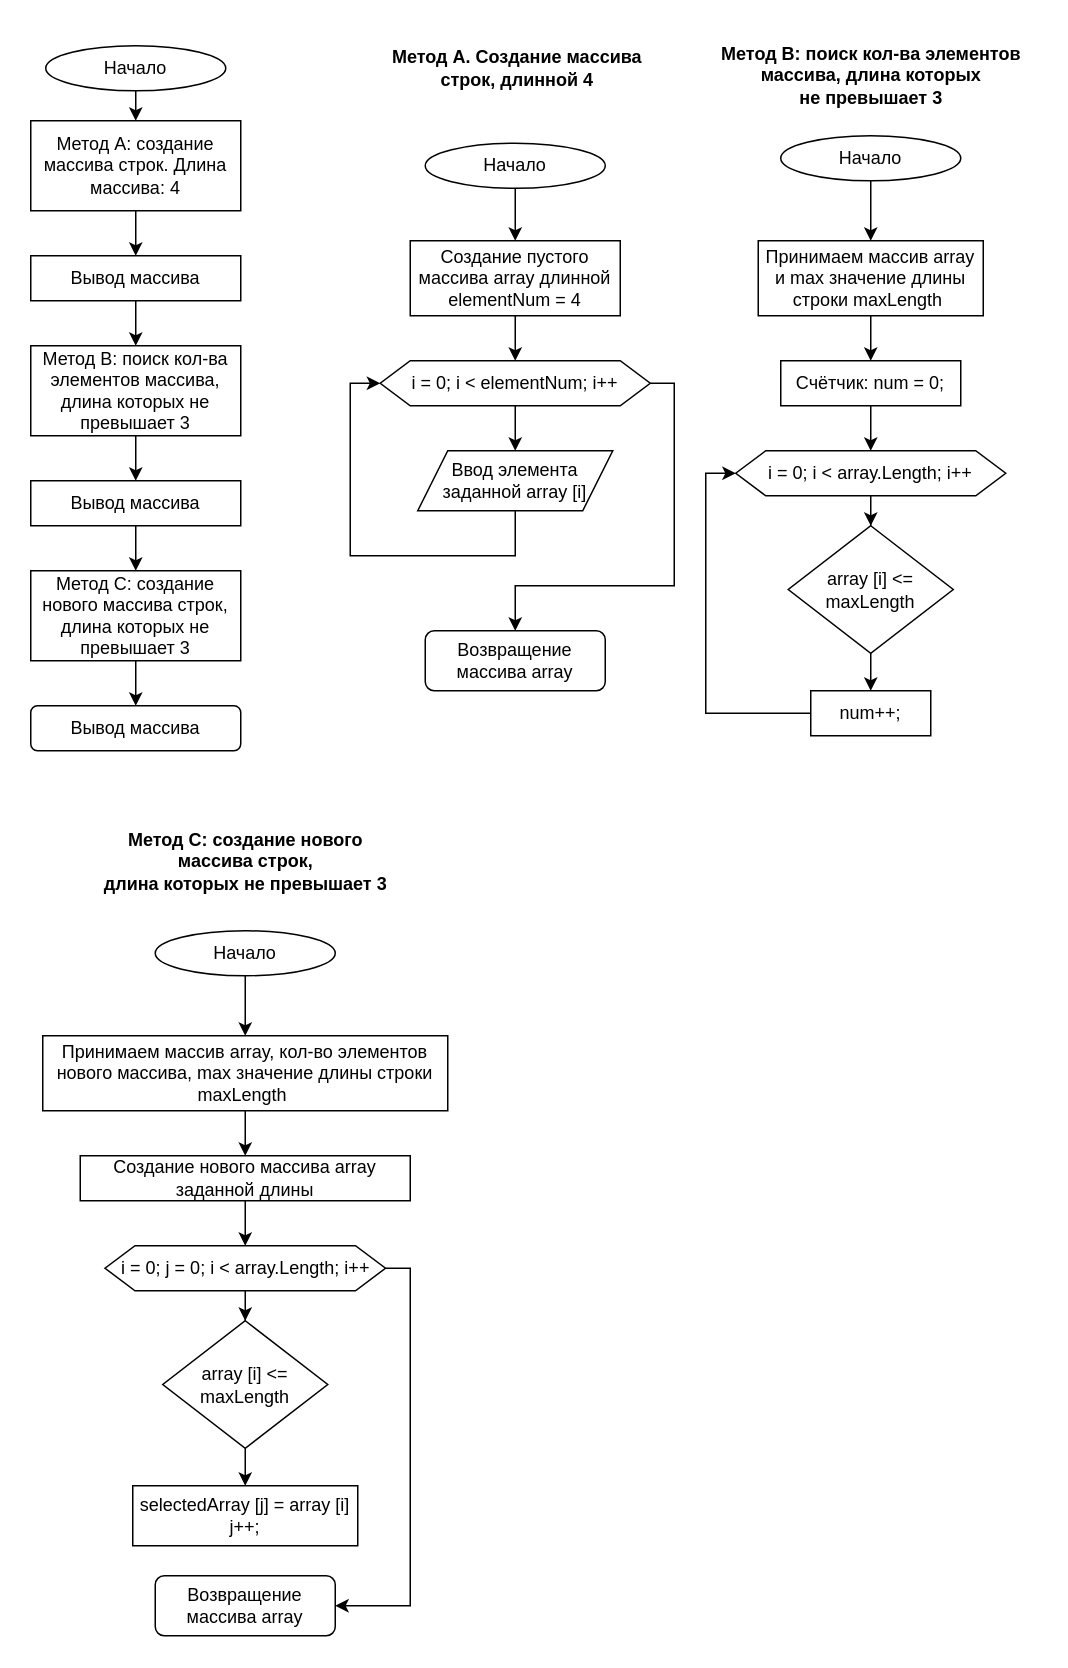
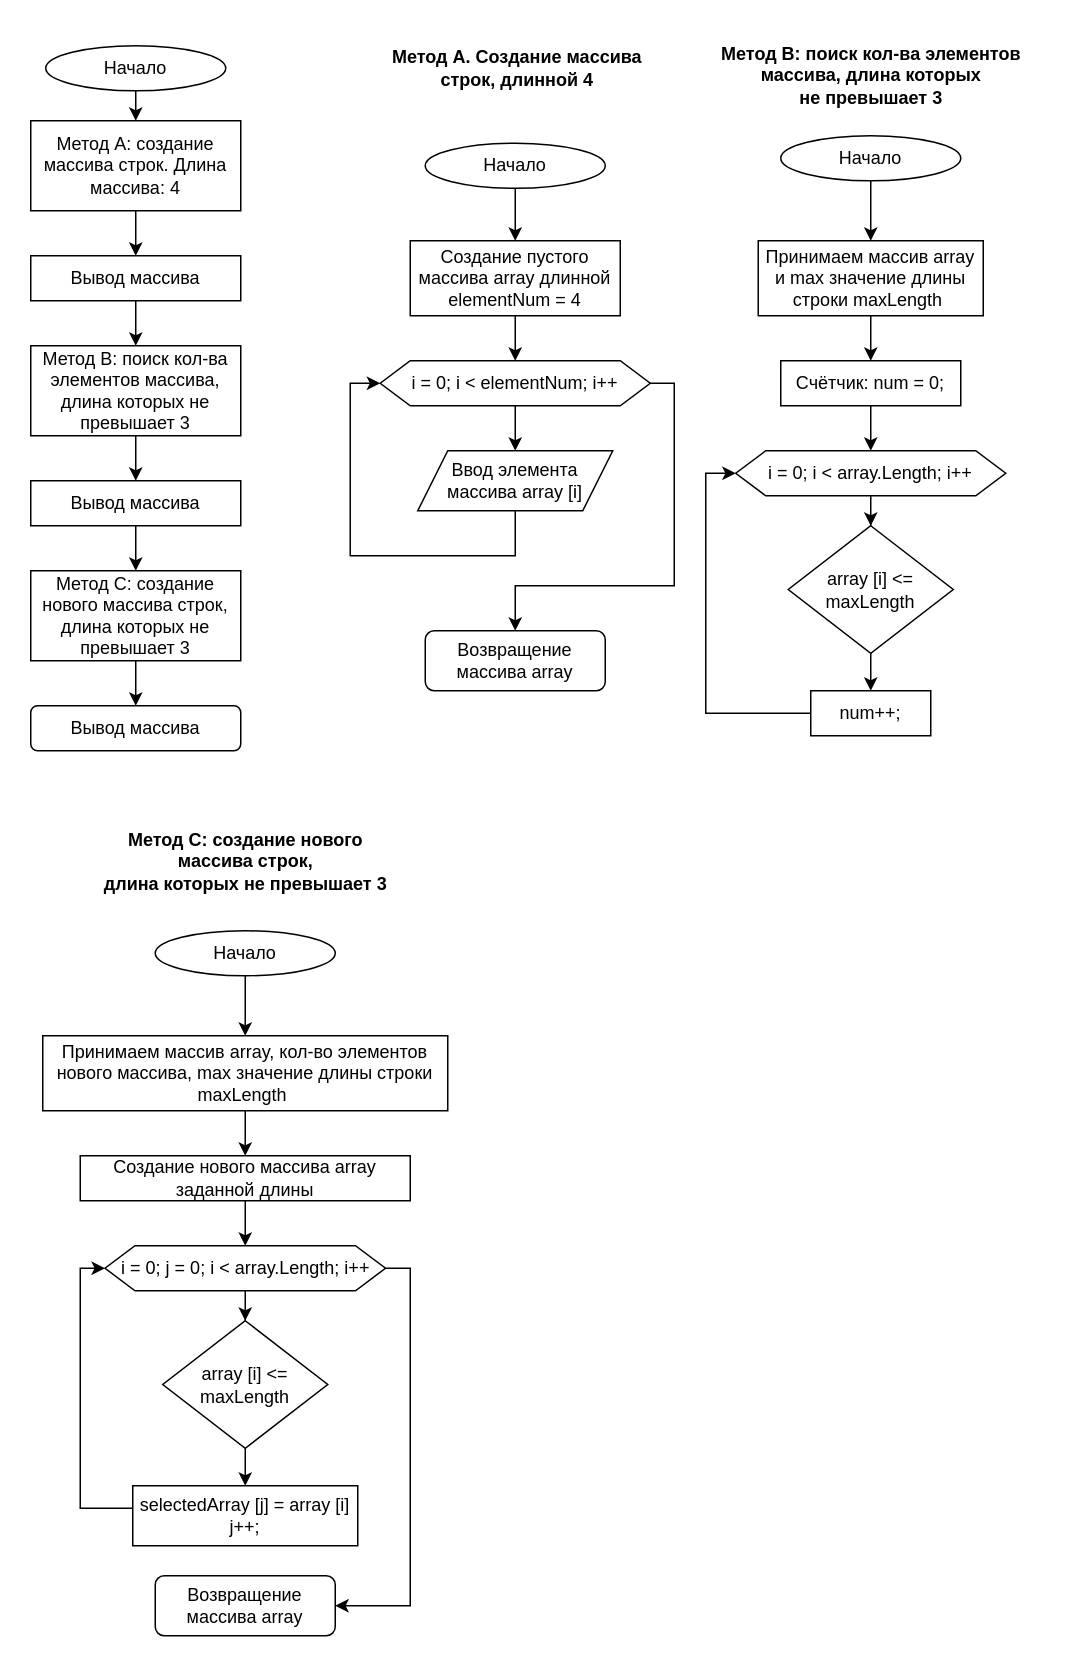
node "Ввод элемента заданной array [i]": label "Ввод элемента заданной array [i]" -> "Ввод элемента массива array [i]"
edge "selectedArray [j] = array [i] j++;" -> "i = 0; j = 0; i < array.Length; i++": added
